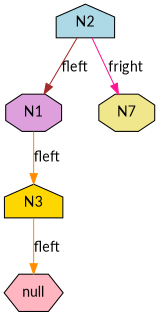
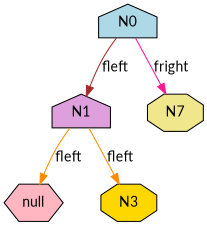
node "N2": label "N2" -> "N0"
node "N1": shape octagon -> house
node "N3": shape house -> octagon
edge "N3" -> "null": now "N1" -> "null"
